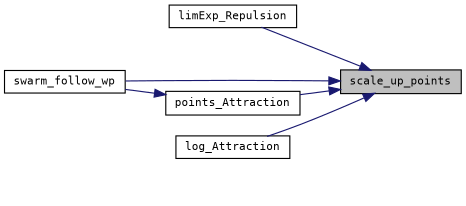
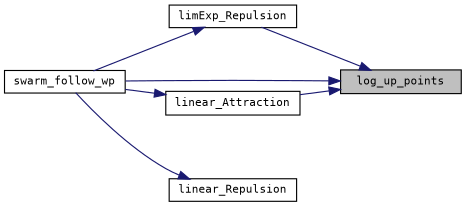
edge "swarm_follow_wp" -> "limExp_Repulsion": added
node "scale_up_points": label "scale_up_points" -> "log_up_points"
node "points_Attraction": label "points_Attraction" -> "linear_Attraction"
node "log_Attraction": removed
node "linear_Repulsion": added
